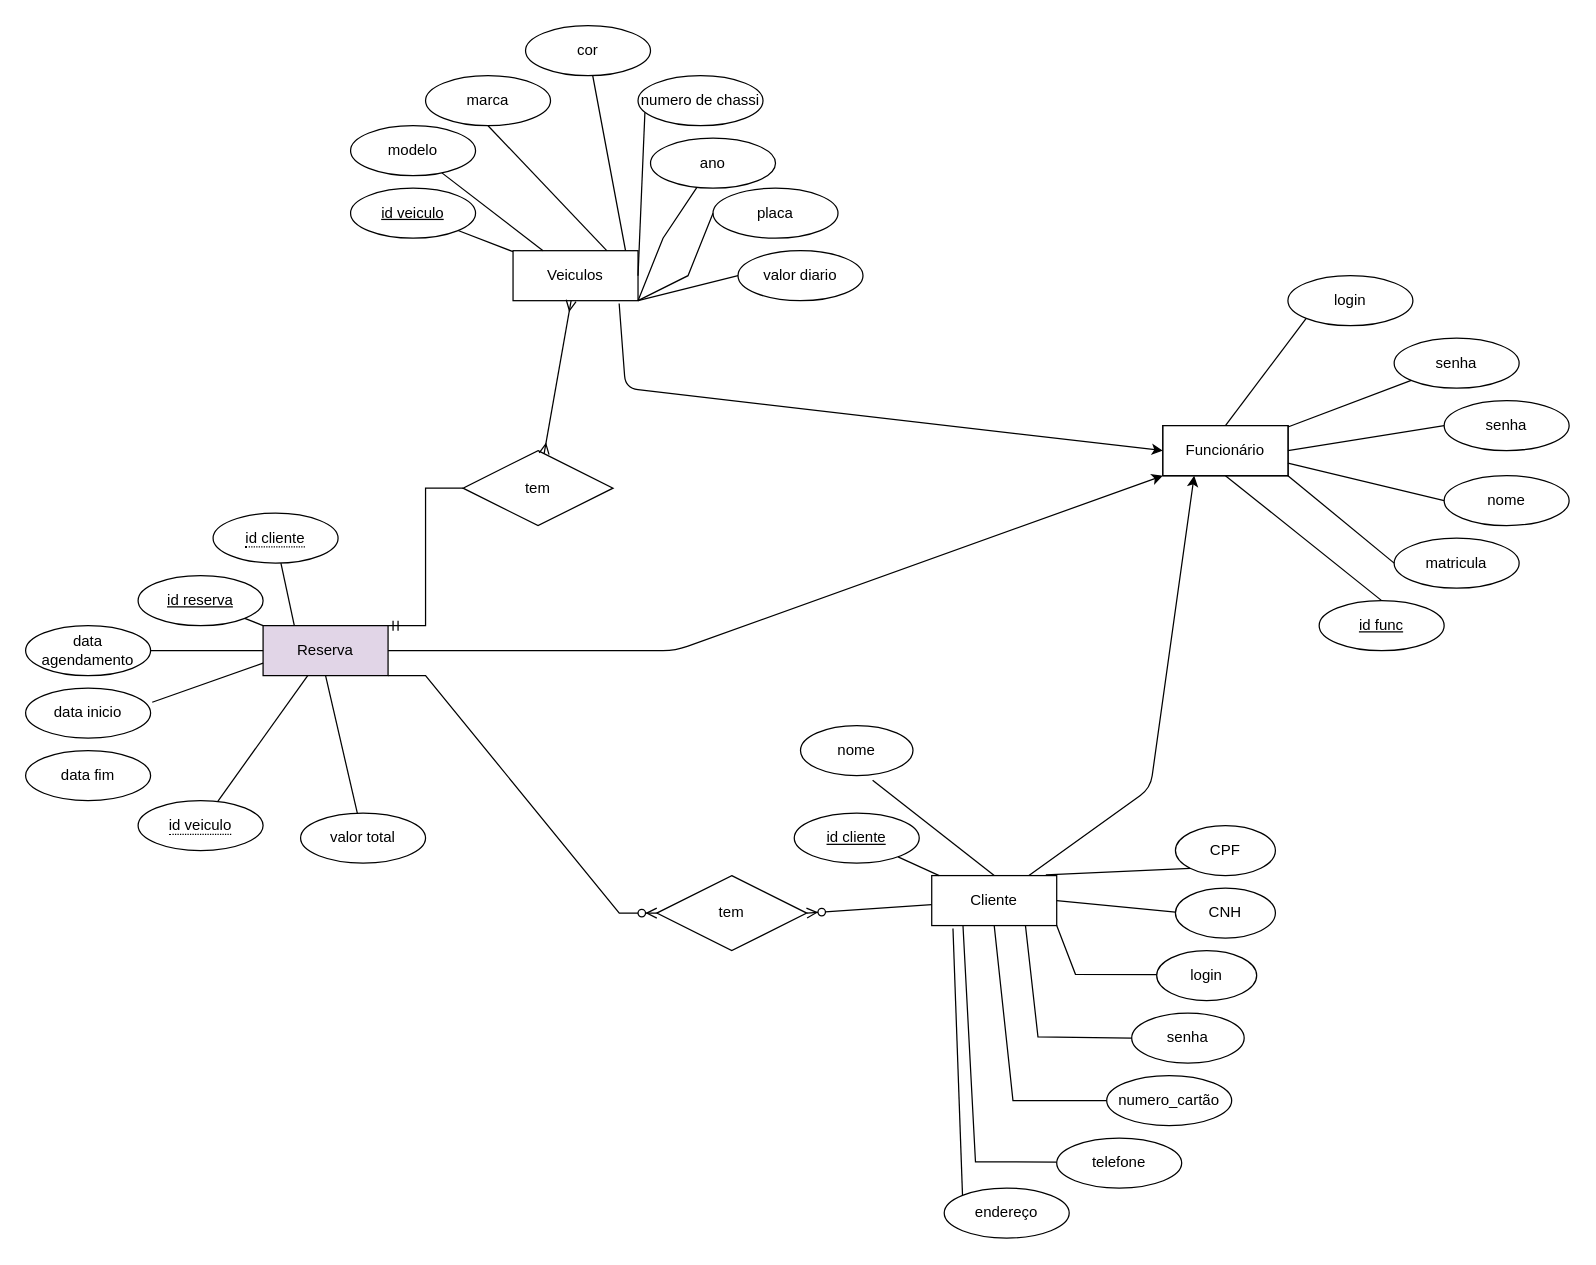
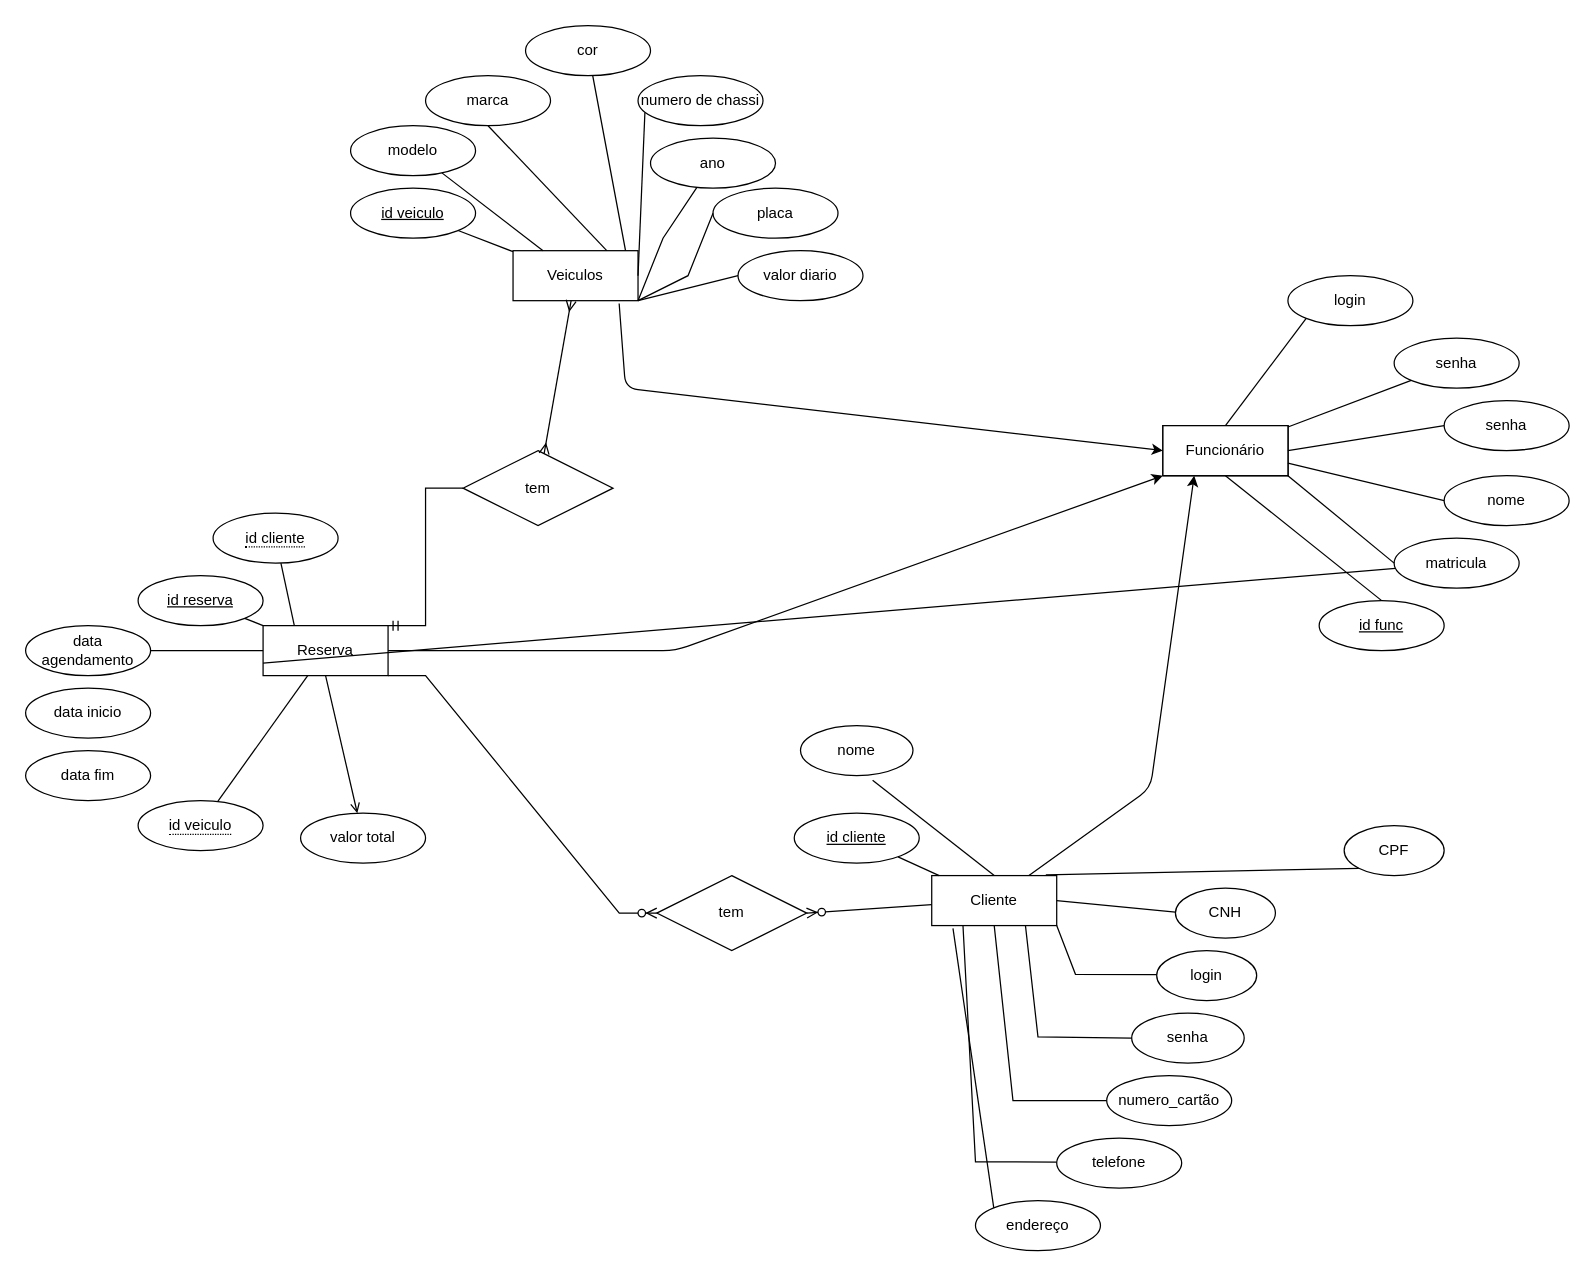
node "Reserva": fillcolor #e1d5e7 -> #ffffff
edge "Reserva" -- "data inicio": now "Reserva" -- "matricula"
edge "Reserva" -- "valor total": arrowhead none -> open
node "CPF": moved (1226, 851) -> (1394, 851)
node "endereço": moved (1007, 1213) -> (1038, 1226)
